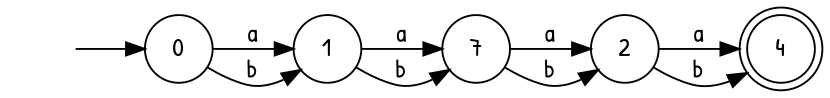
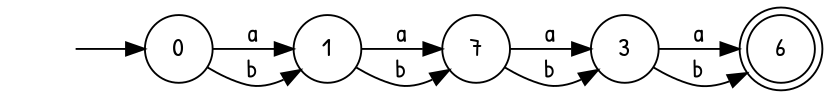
node "2": label "2" -> "3"
node "4": label "4" -> "6"
